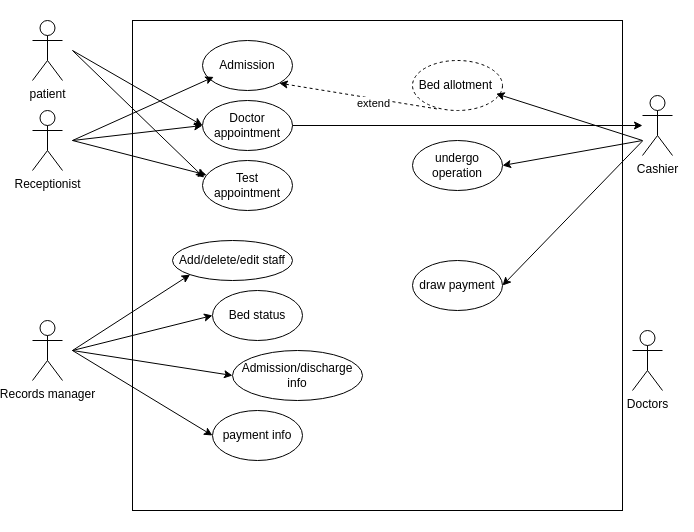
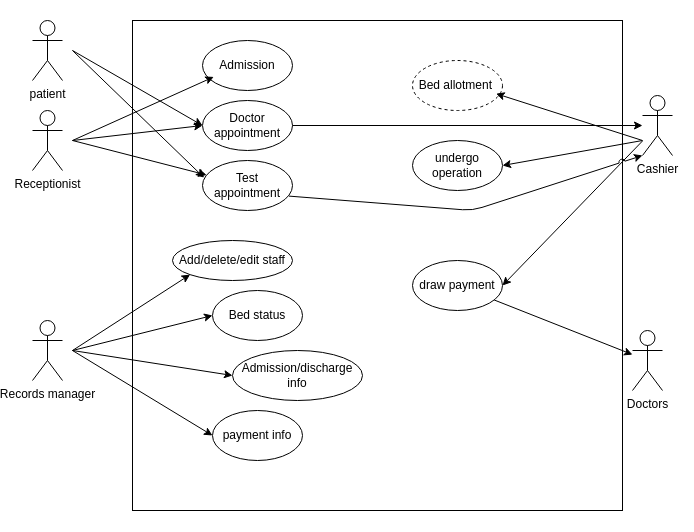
edge "Bed allotment" -> "Admission": removed, label "extend"
edge "Test appointment" -> "Cashier": added
edge "draw payment" -> "Doctors": added
